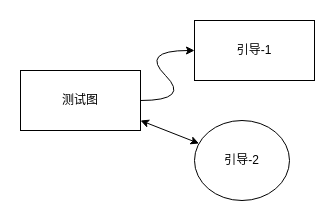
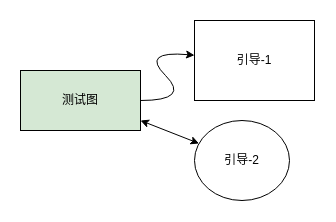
node "引导-1": size 120x60 -> 120x80
node "测试图": fillcolor #ffffff -> #d5e8d4
